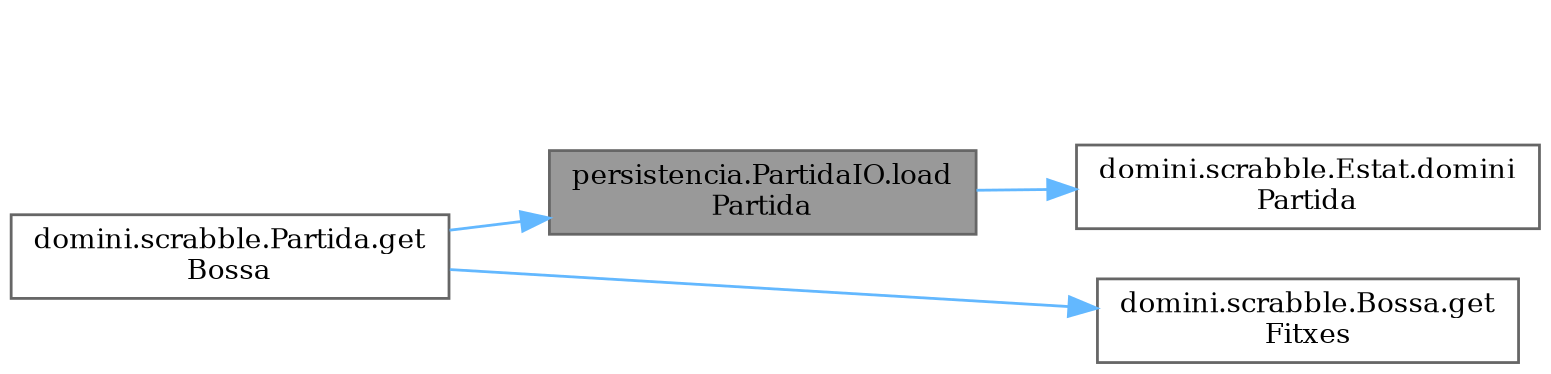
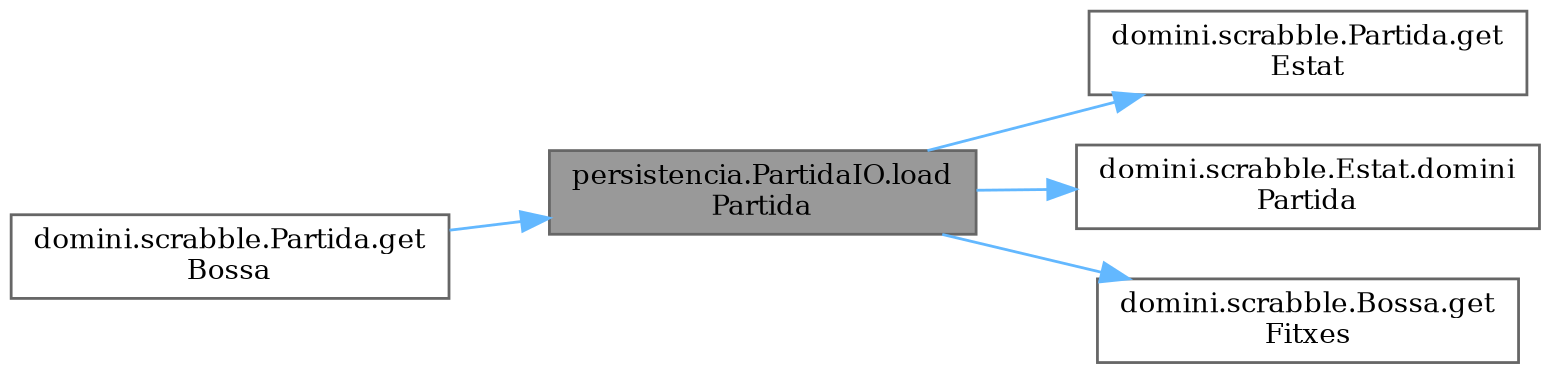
node "domini.scrabble.Partida.get Estat": added
edge "domini.scrabble.Partida.get Bossa" -> "domini.scrabble.Bossa.get Fitxes": now "persistencia.PartidaIO.load Partida" -> "domini.scrabble.Bossa.get Fitxes"
